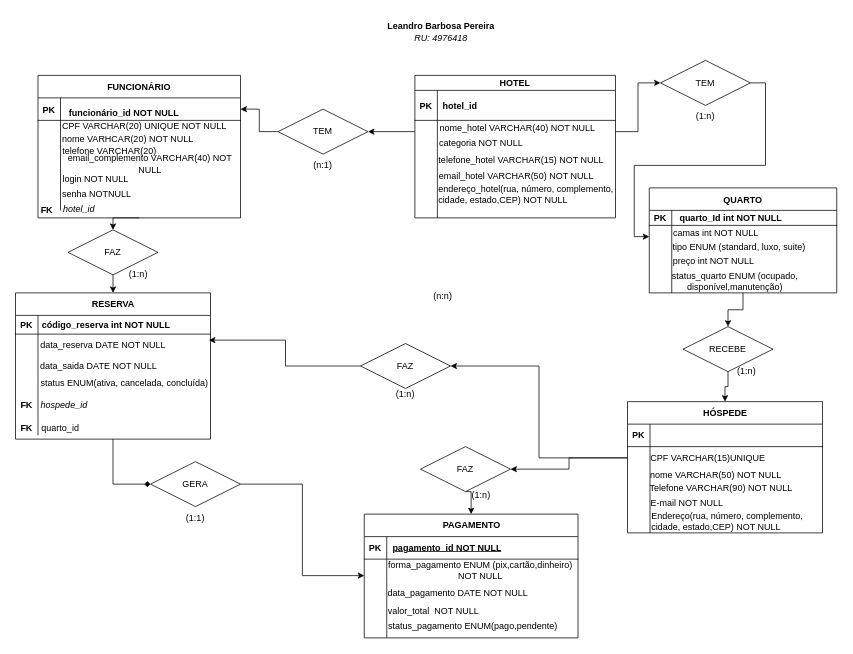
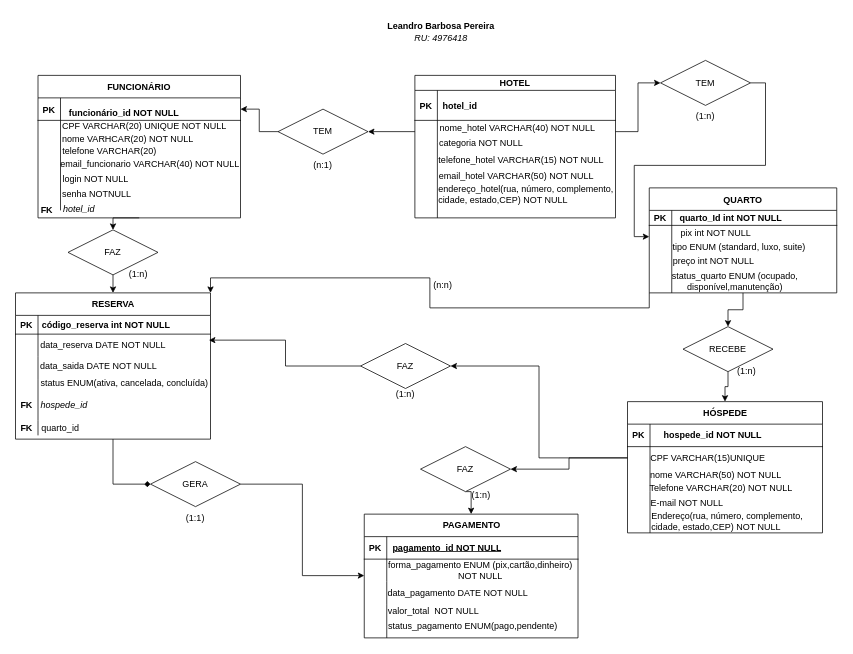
node "email_complemento VARCHAR(40) NOT NULL": label "email_complemento VARCHAR(40) NOT NULL" -> "email_funcionario VARCHAR(40) NOT NULL"
node "camas int NOT NULL": label "camas int NOT NULL" -> "pix int NOT NULL"
node "(n:n)": moved (443, 297) -> (443, 285)
edge "QUARTO" -> "RESERVA": added
node "hospede_id NOT NULL": added
node "Telefone VARCHAR(90) NOT NULL": label "Telefone VARCHAR(90) NOT NULL" -> "Telefone VARCHAR(20) NOT NULL"
